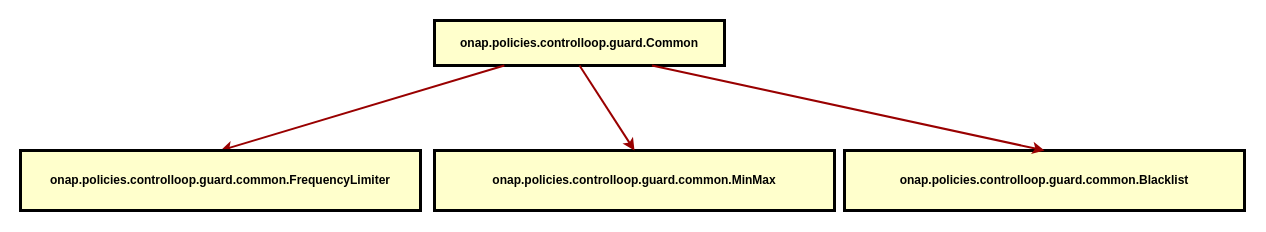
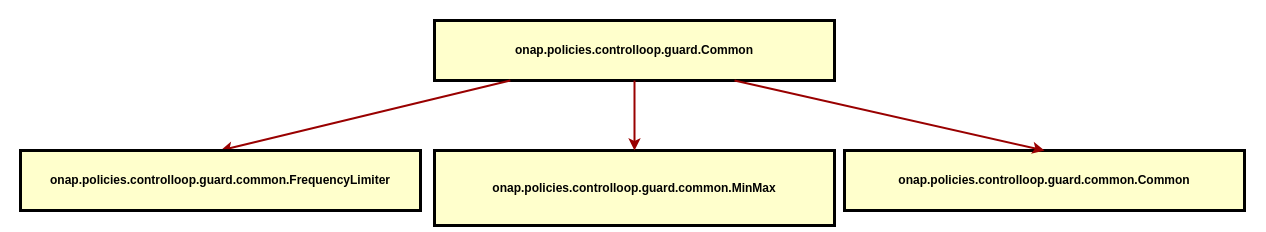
node "onap.policies.controlloop.guard.Common": size 290x45 -> 400x60
node "onap.policies.controlloop.guard.common.MinMax": size 400x60 -> 400x75
node "onap.policies.controlloop.guard.common.Blacklist": label "onap.policies.controlloop.guard.common.Blacklist" -> "onap.policies.controlloop.guard.common.Common"
